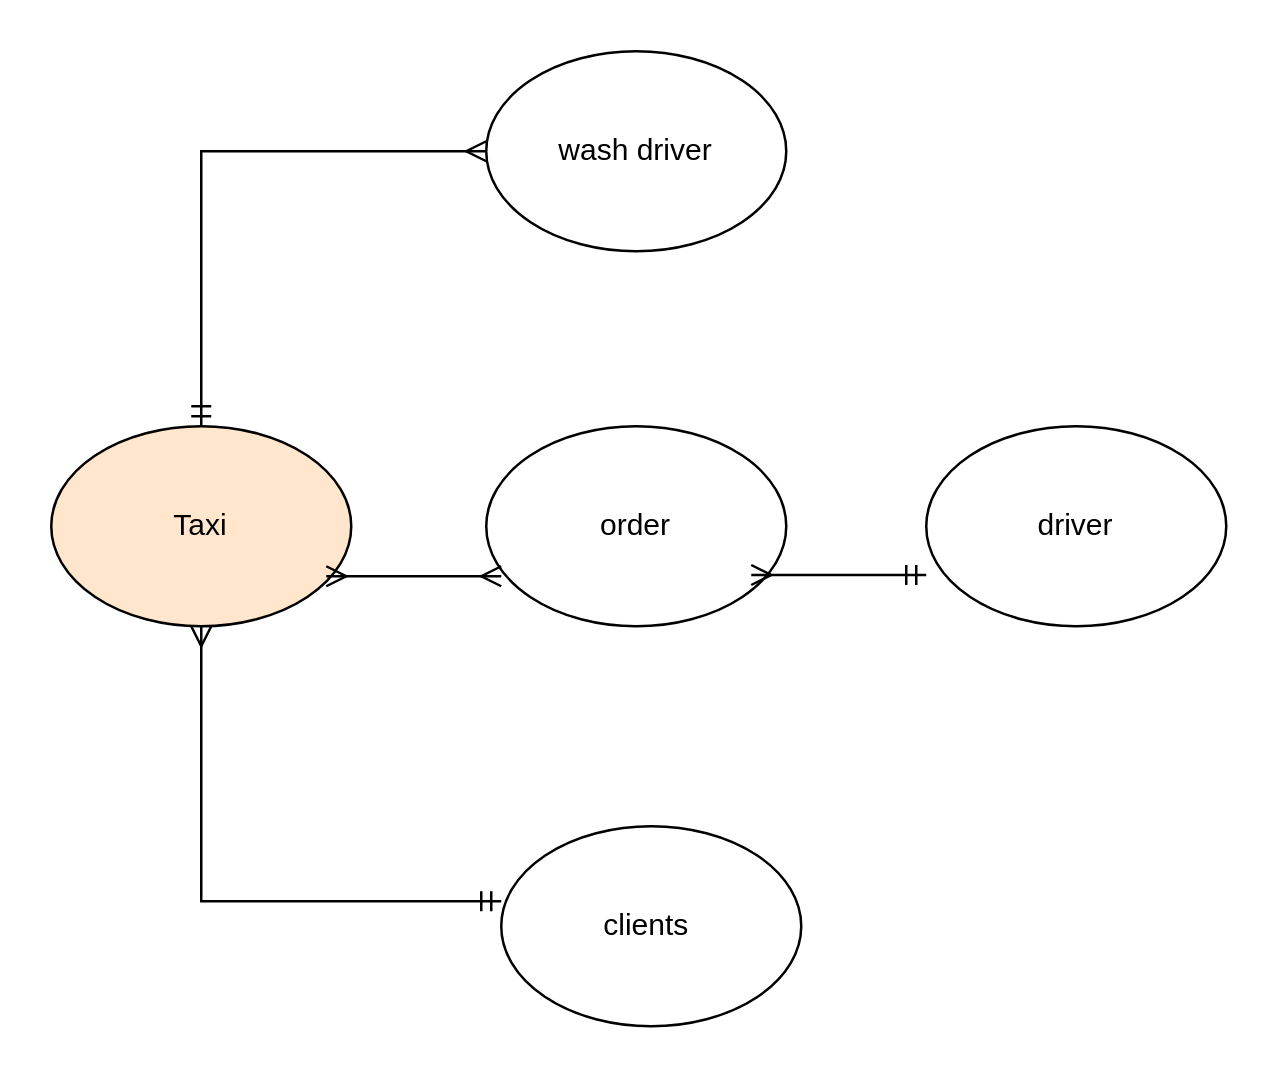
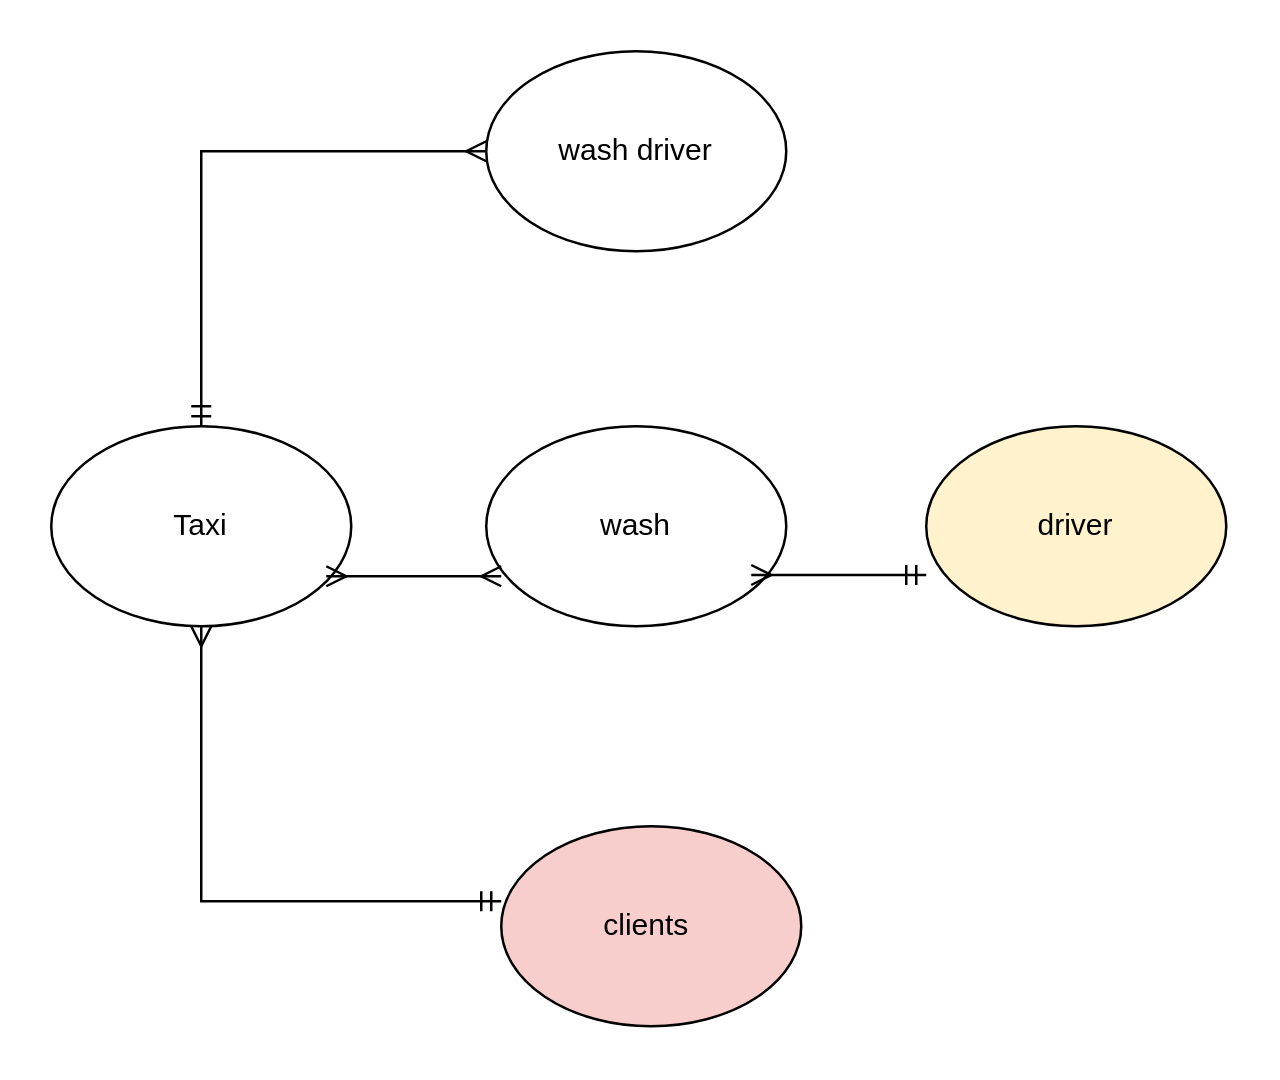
node "Taxi": fillcolor #ffe6cc -> #ffffff
node "order": label "order" -> "wash"
node "driver": fillcolor #ffffff -> #fff2cc
node "clients": fillcolor #ffffff -> #f8cecc
